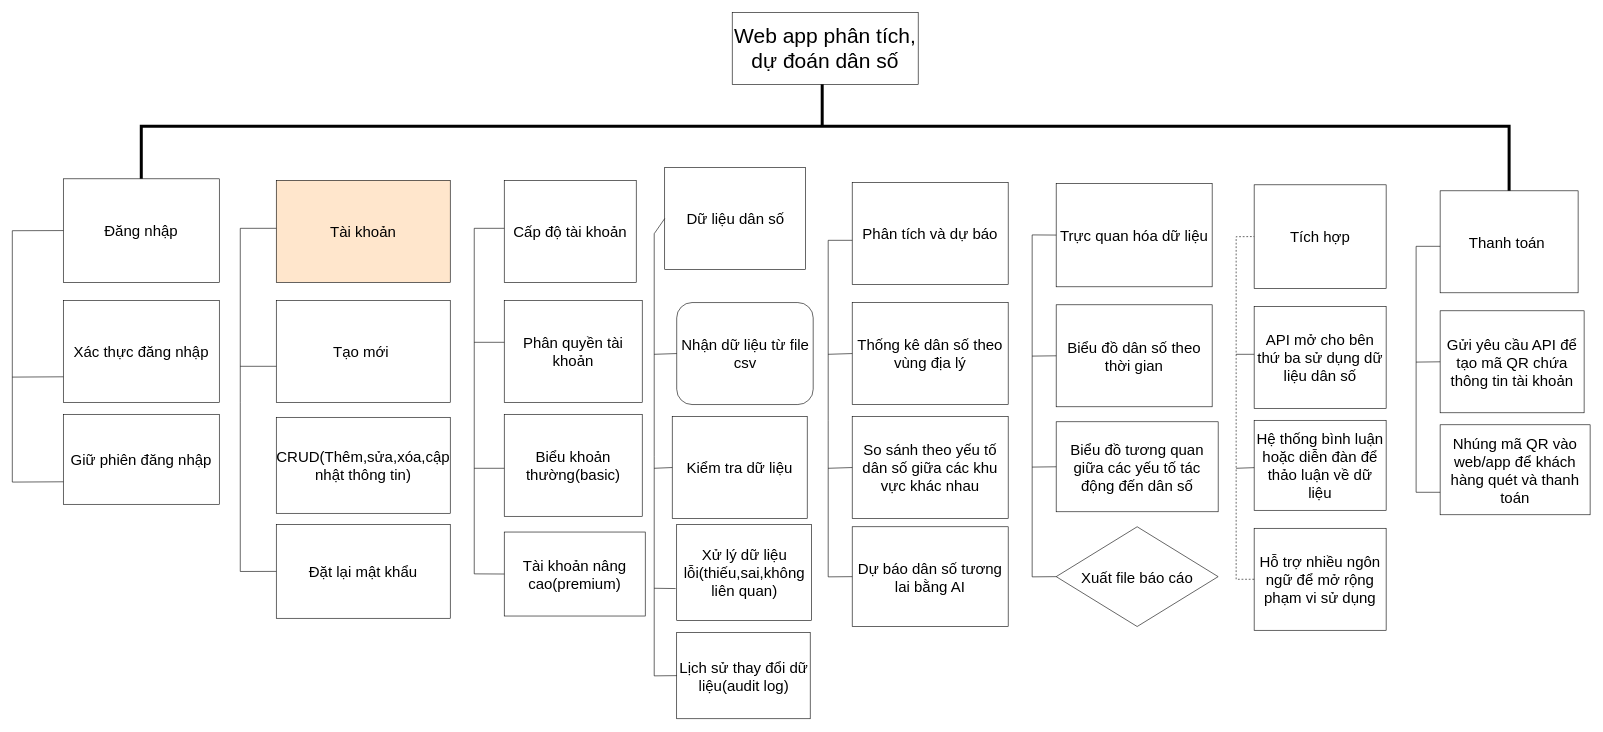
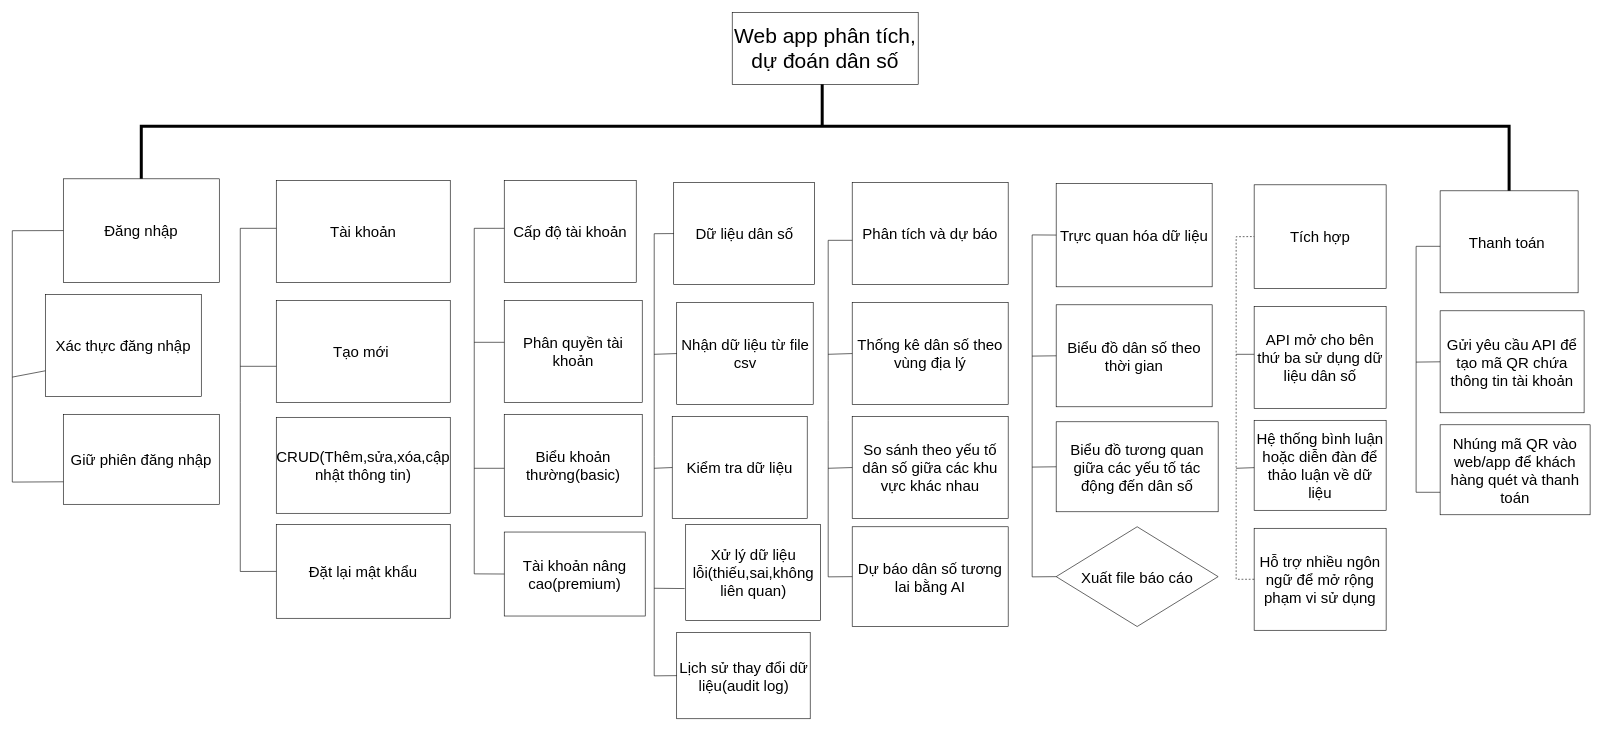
node "Dữ liệu dân số": moved (735, 219) -> (744, 234)
node "Tài khoản": fillcolor #ffe6cc -> #ffffff
node "Xác thực đăng nhập": moved (141, 351) -> (123, 345)
node "Nhận dữ liệu từ file csv": shape rounded rectangle -> rectangle
node "Xử lý dữ liệu lỗi(thiếu,sai,không liên quan)": moved (744, 573) -> (753, 573)
